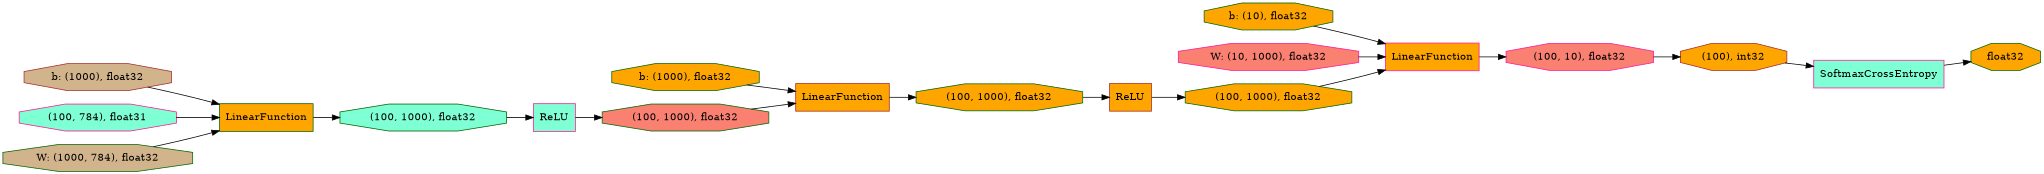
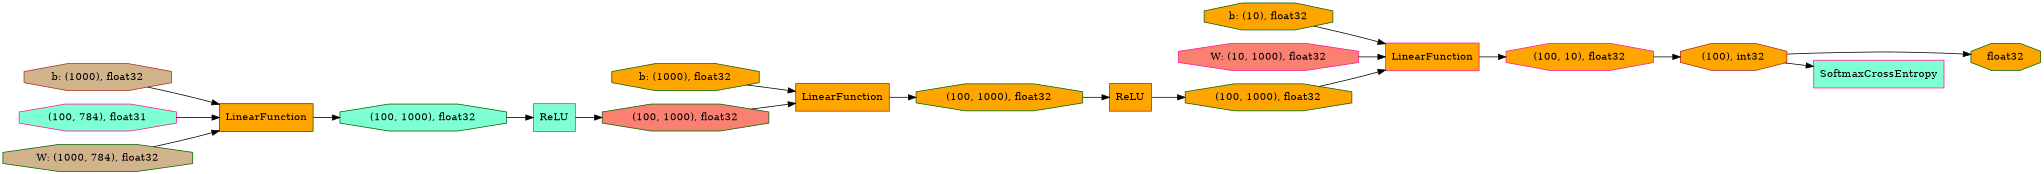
node "(100, 10), float32": fillcolor salmon -> orange
edge "SoftmaxCrossEntropy" -> "float32": now "(100), int32" -> "float32"
